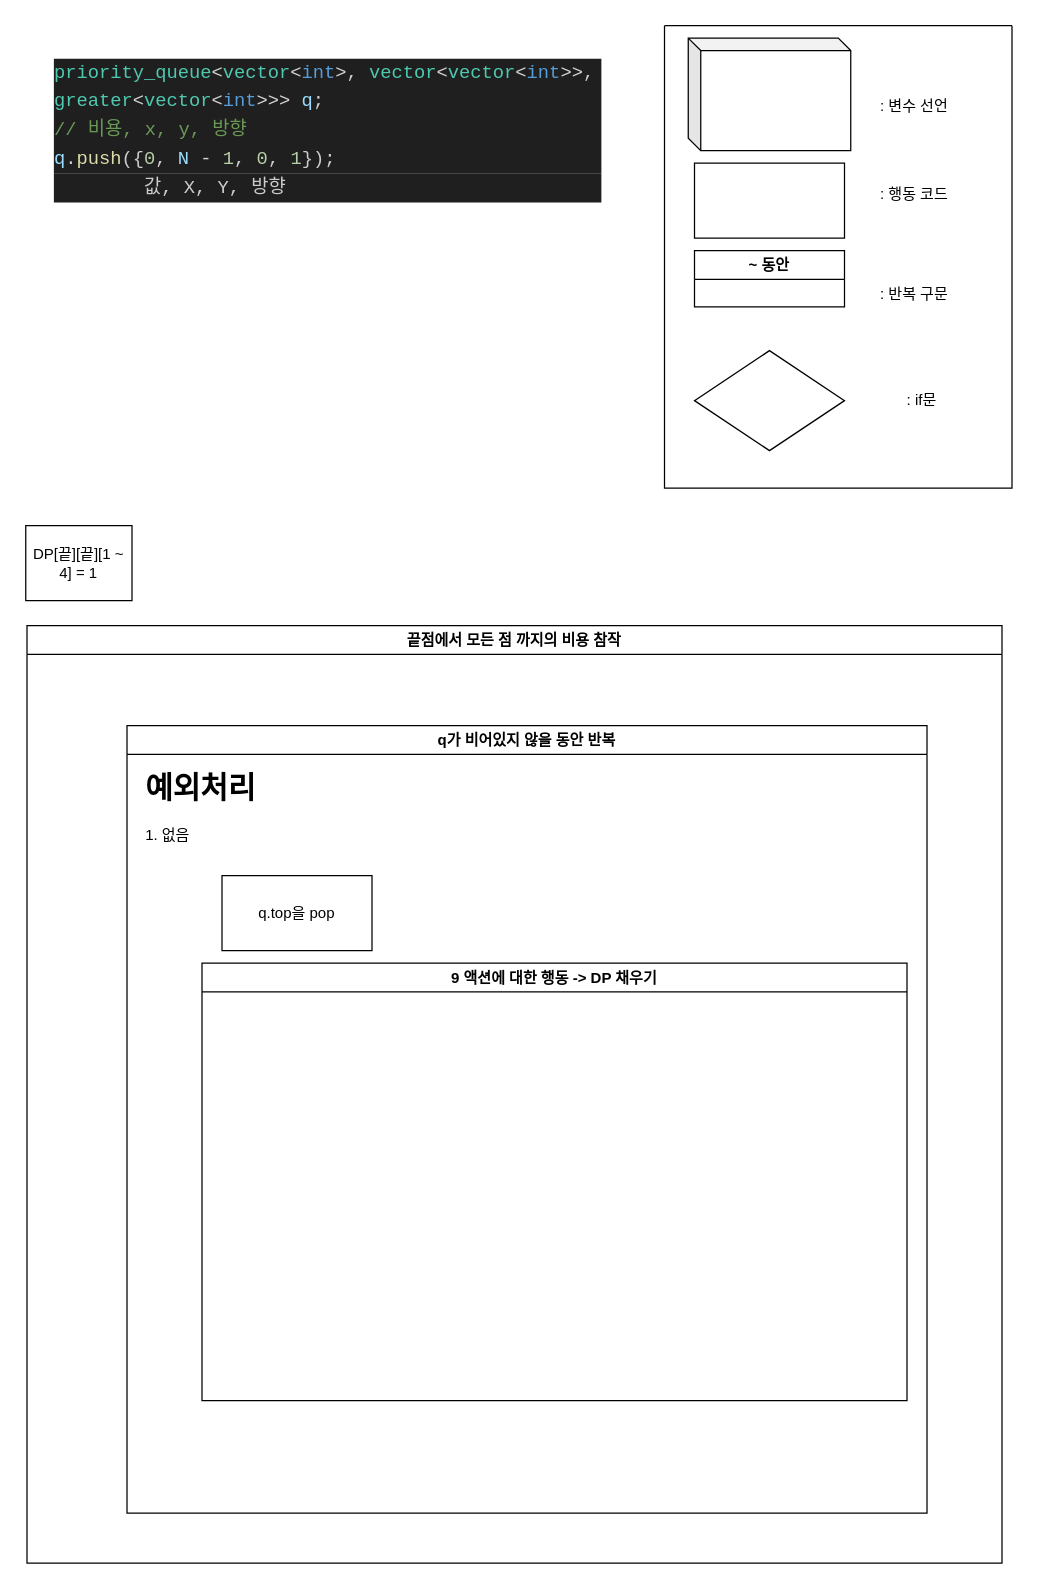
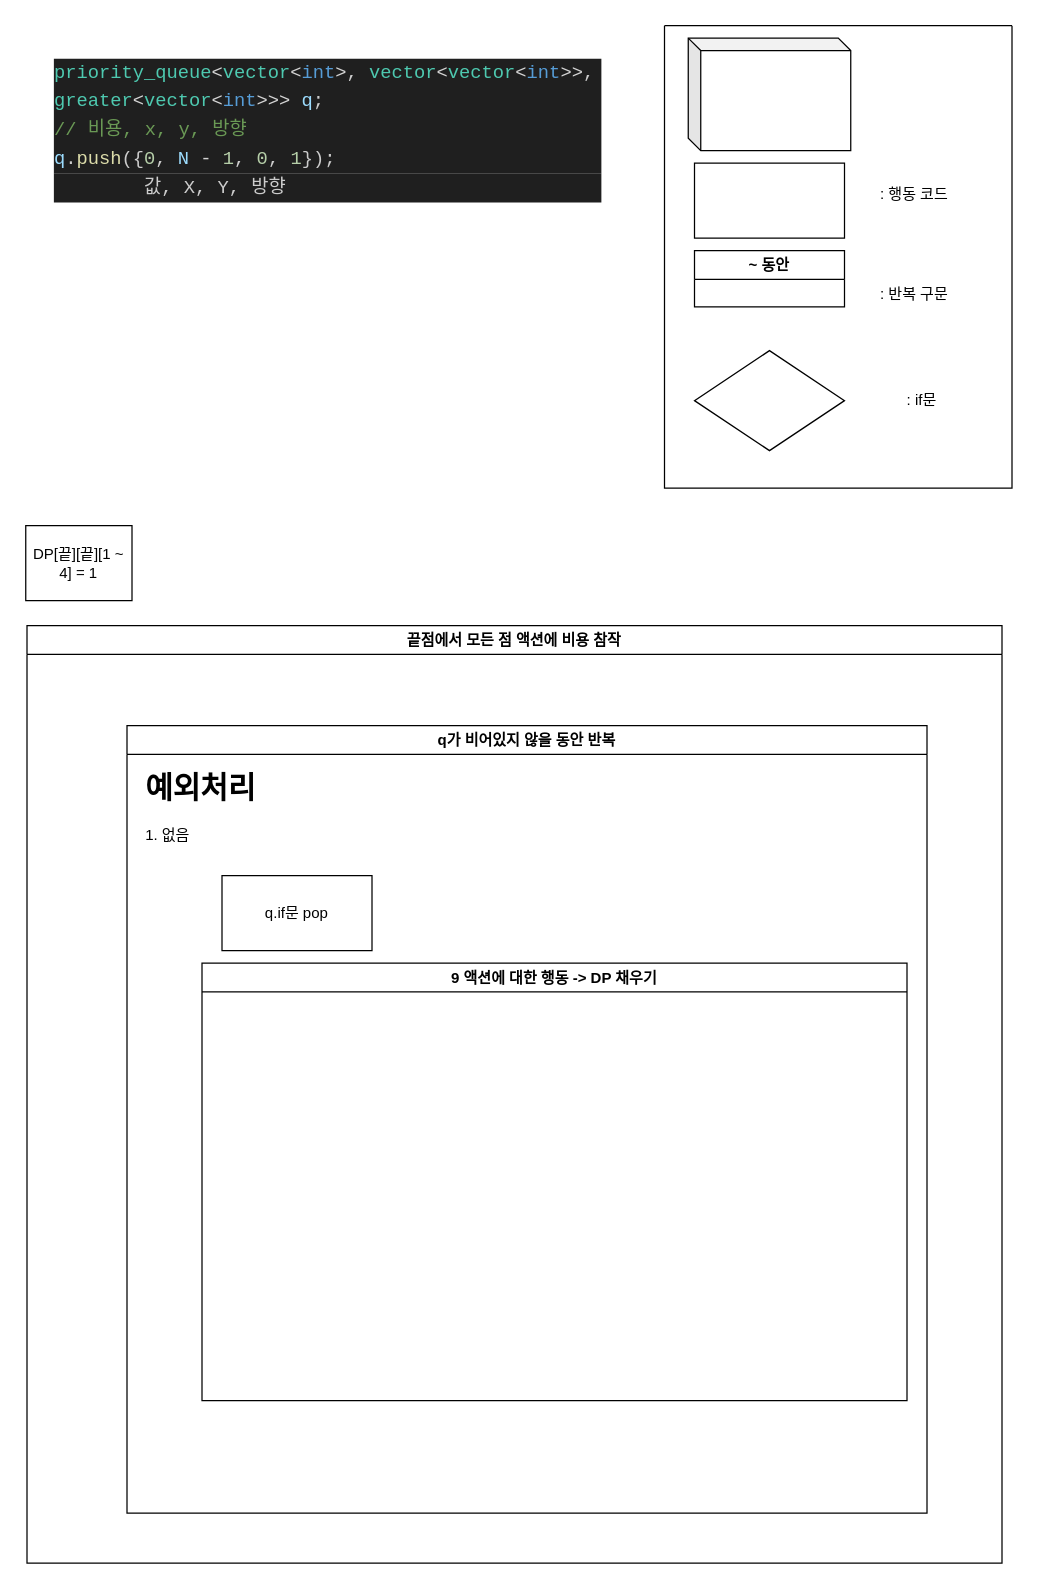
node ": 변수 선언": removed
node "끝점에서 모든 점 까지의 비용 참작": label "끝점에서 모든 점 까지의 비용 참작" -> "끝점에서 모든 점 액션에 비용 참작"
node "q.top을 pop": label "q.top을 pop" -> "q.if문 pop"
